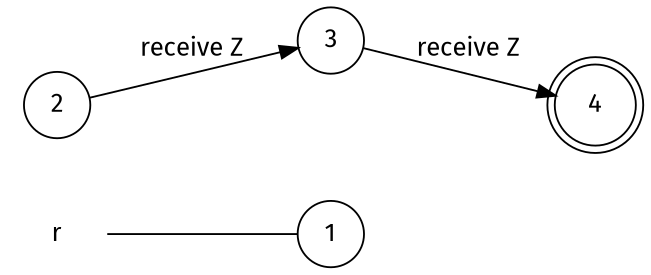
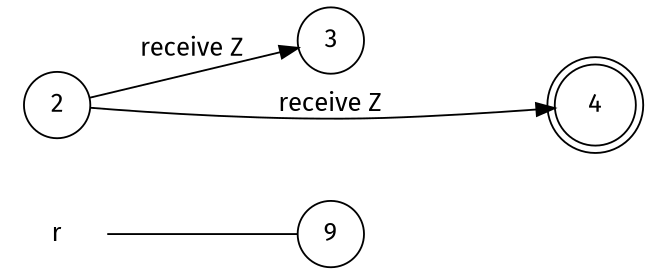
edge "3" -> "4": now "2" -> "4"
node "1": label "1" -> "9"
